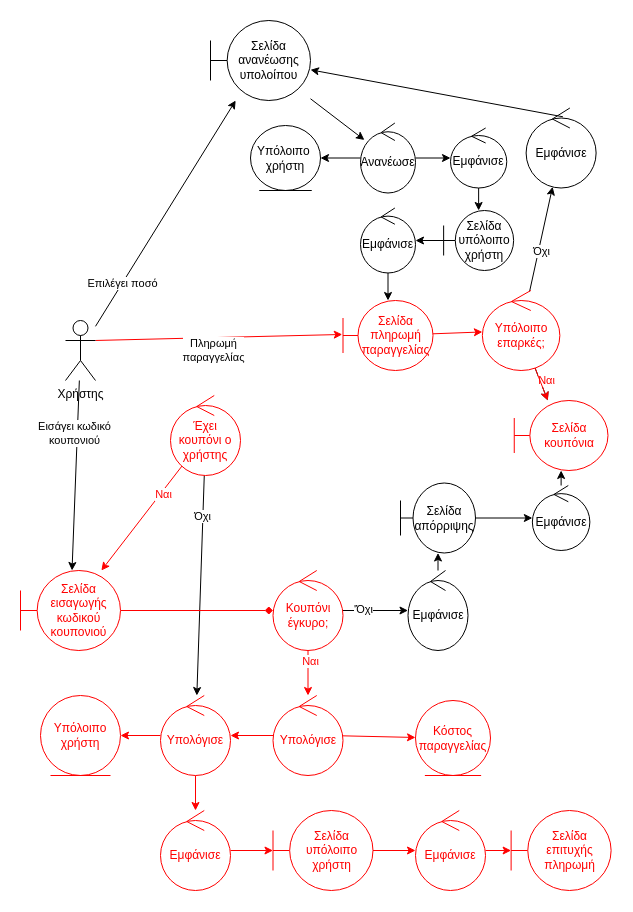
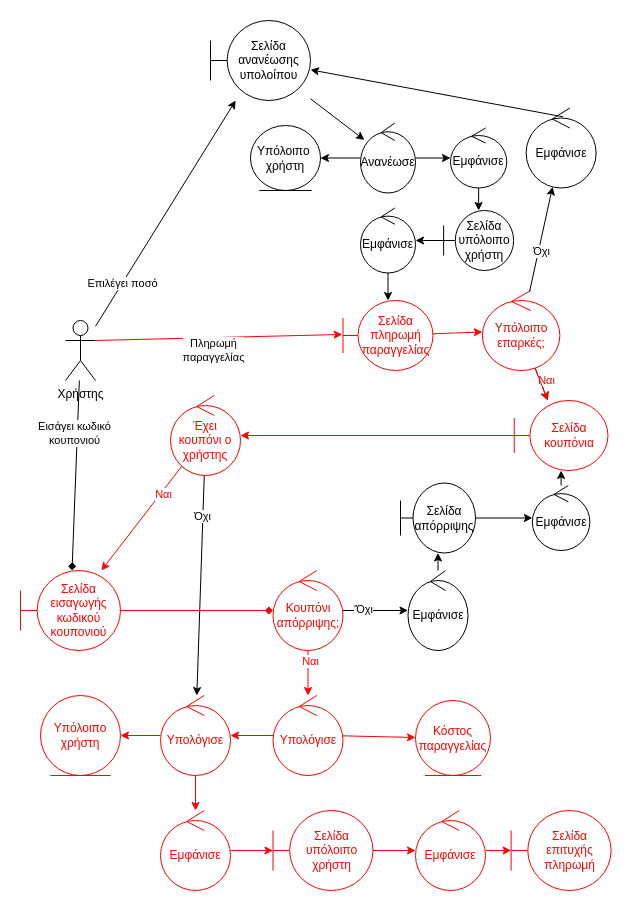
edge "Σελίδα κουπόνια" -> "Έχει κουπόνι ο χρήστης": added
edge "Χρήστης" -> "Σελίδα εισαγωγής κωδικού κουπονιού": arrowhead classic -> diamond
node "Κουπόνι έγκυρο;": label "Κουπόνι έγκυρο;" -> "Κουπόνι απόρριψης;"
